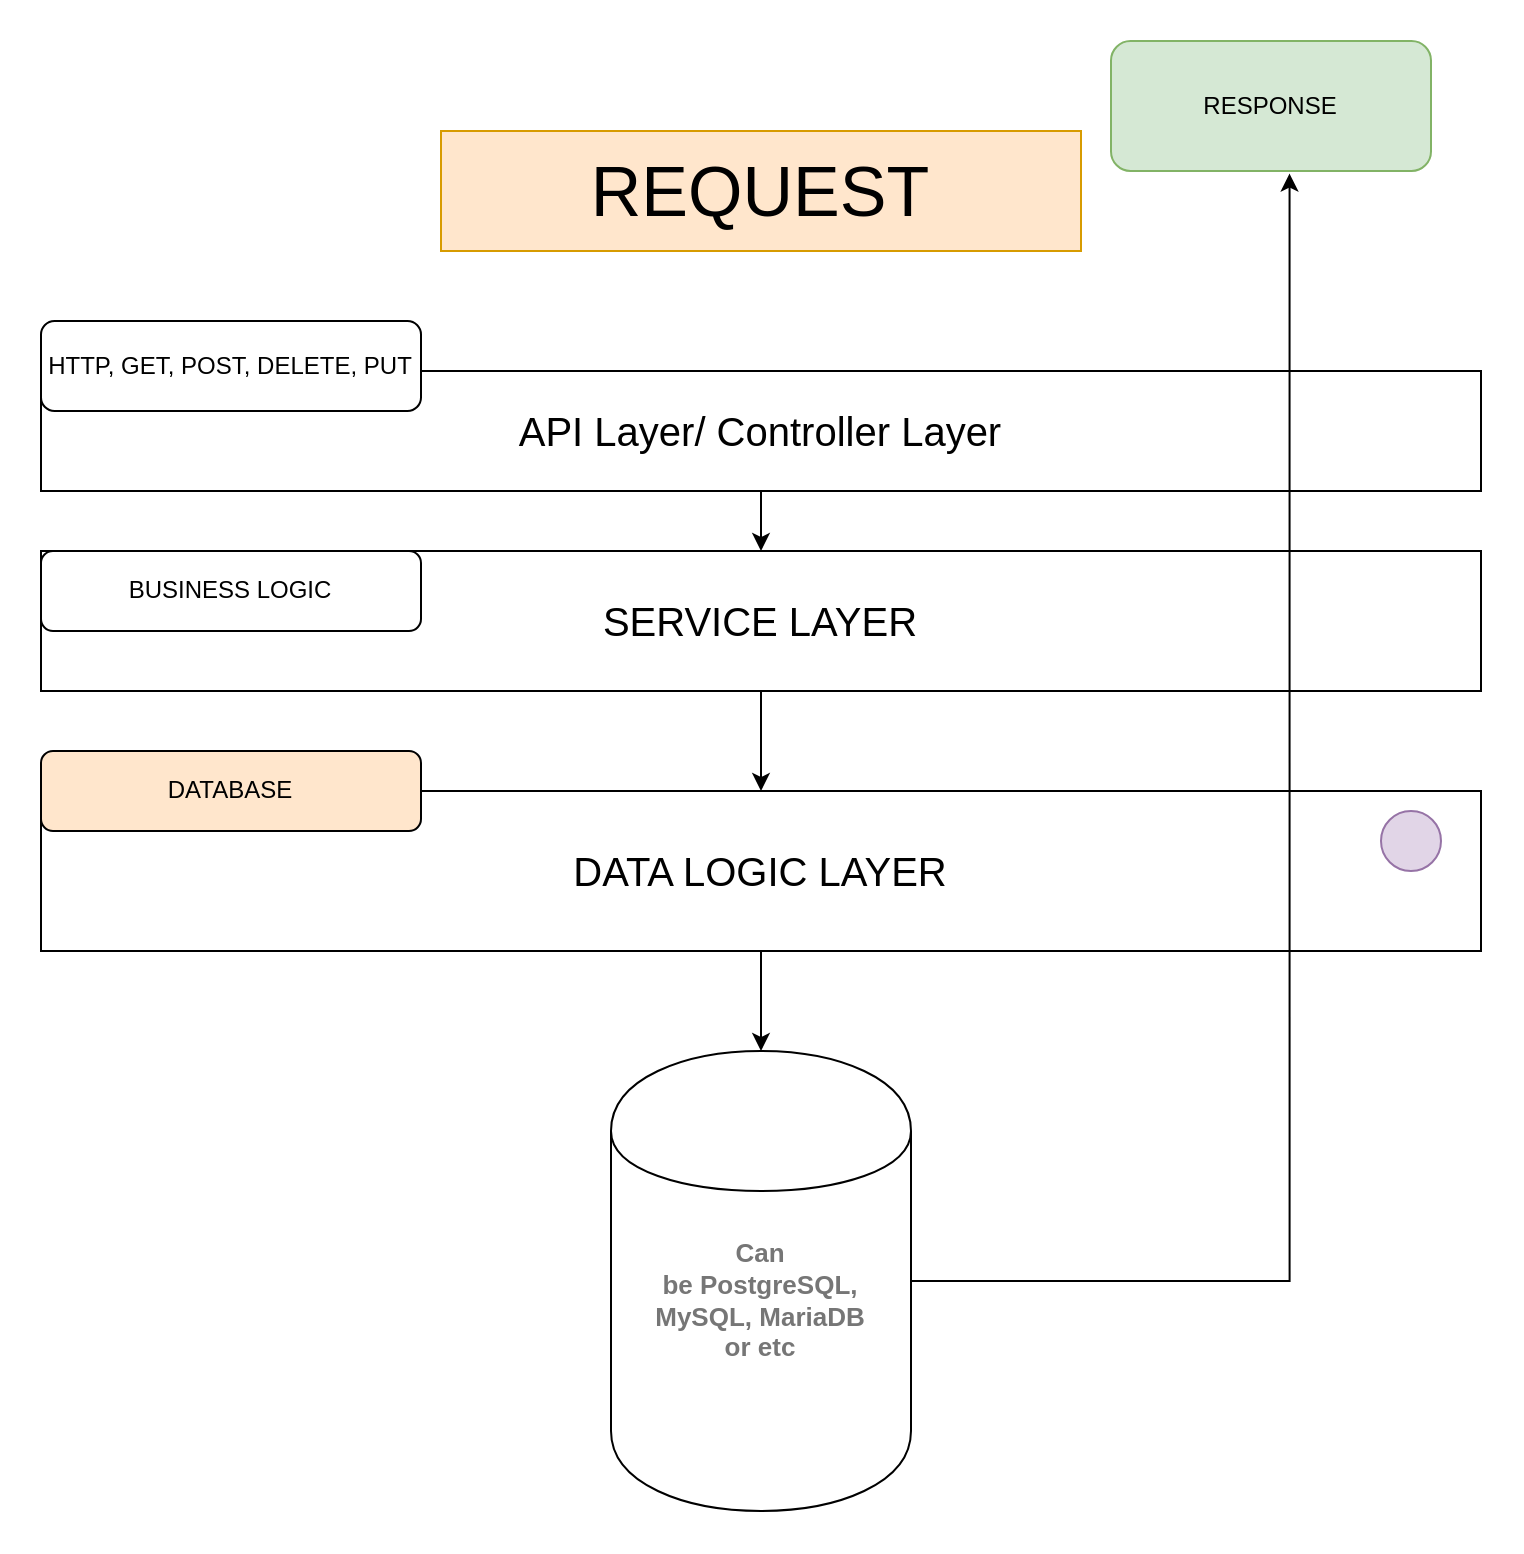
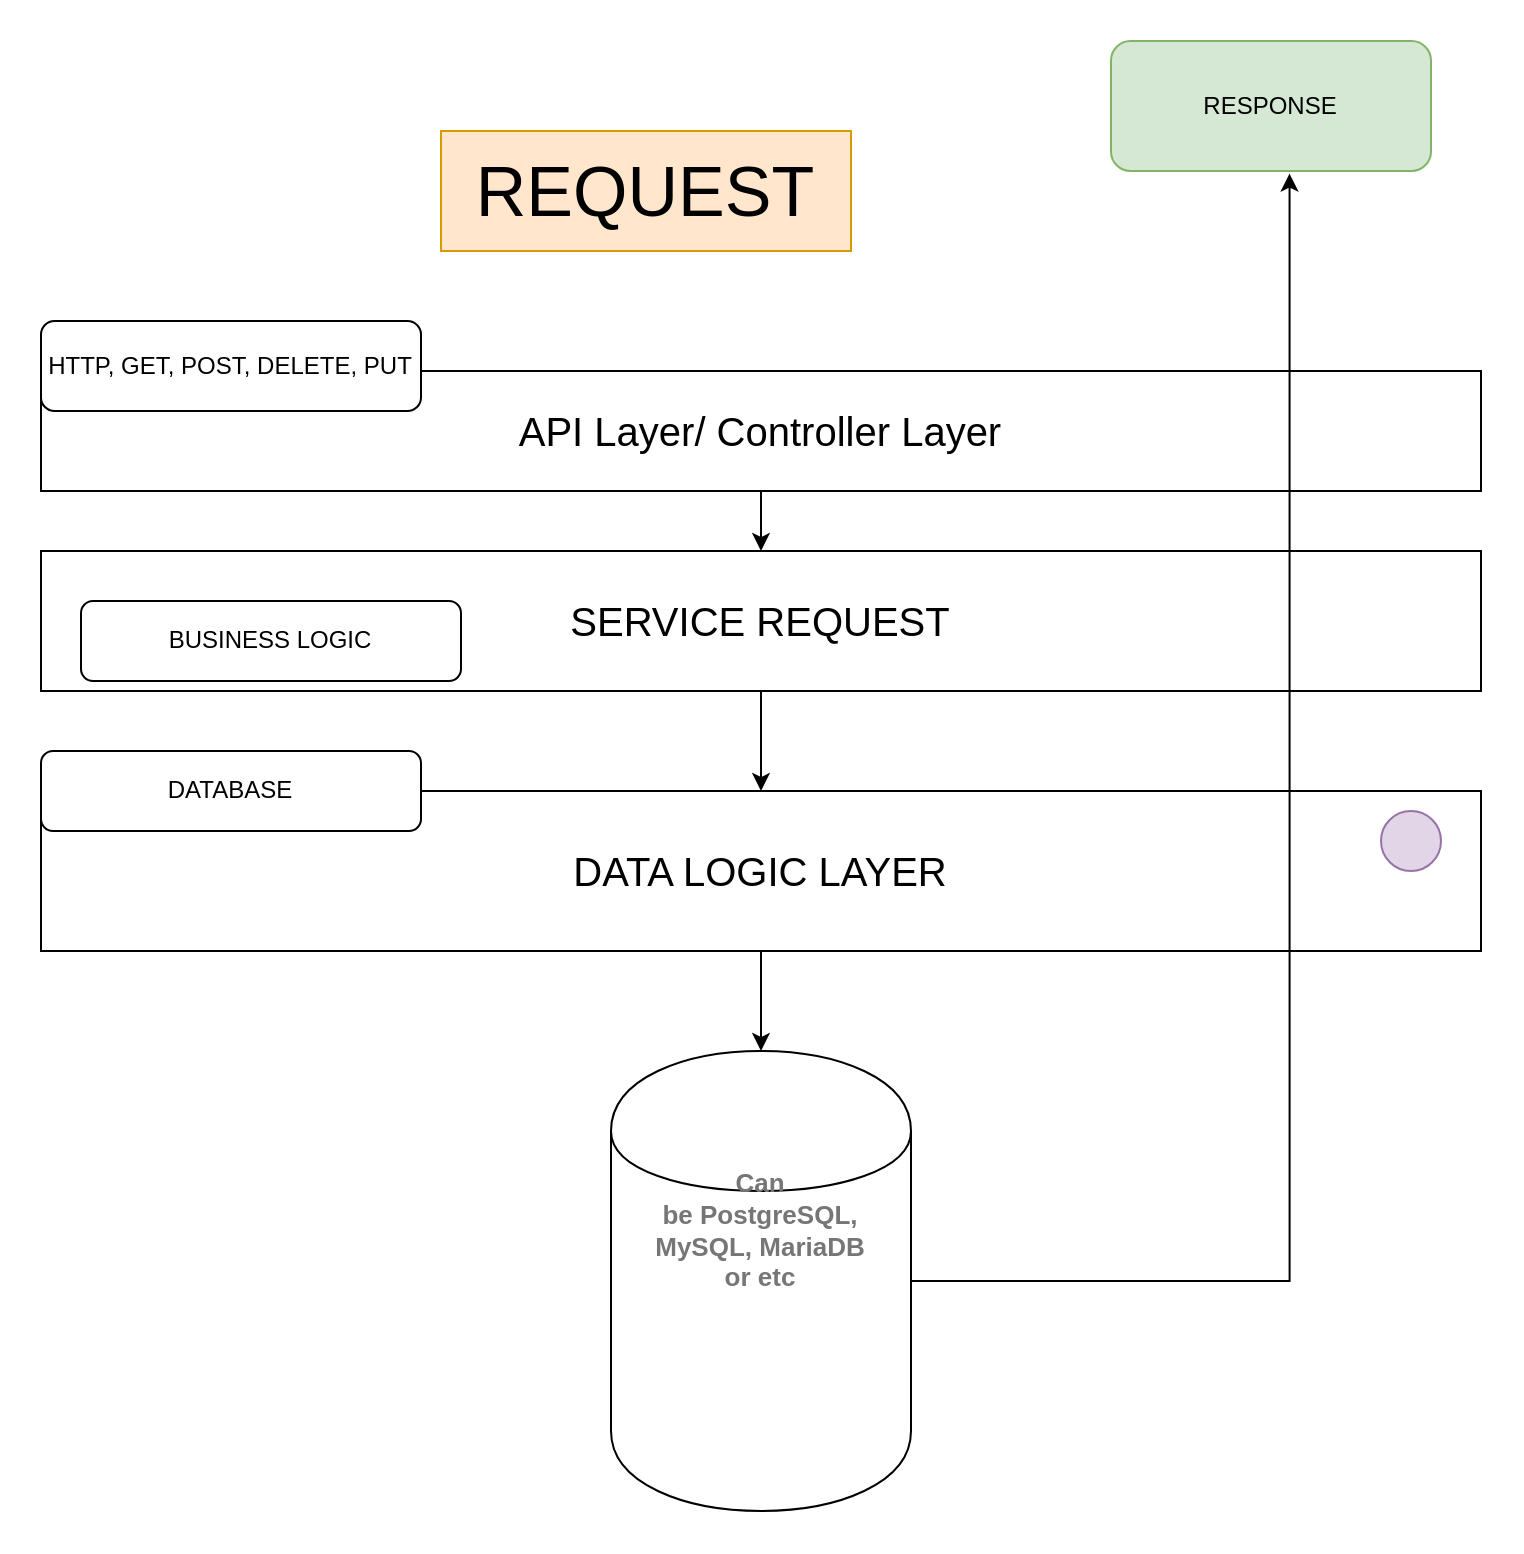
node "REQUEST": size 640x120 -> 410x120
node "BUSINESS LOGIC": moved (231, 591) -> (271, 641)
node "SERVICE LAYER": label "SERVICE LAYER" -> "SERVICE REQUEST"
node "DATABASE": fillcolor #ffe6cc -> #ffffff
node "Can be PostgreSQL, MySQL, MariaDB or etc": moved (761, 1301) -> (761, 1231)
